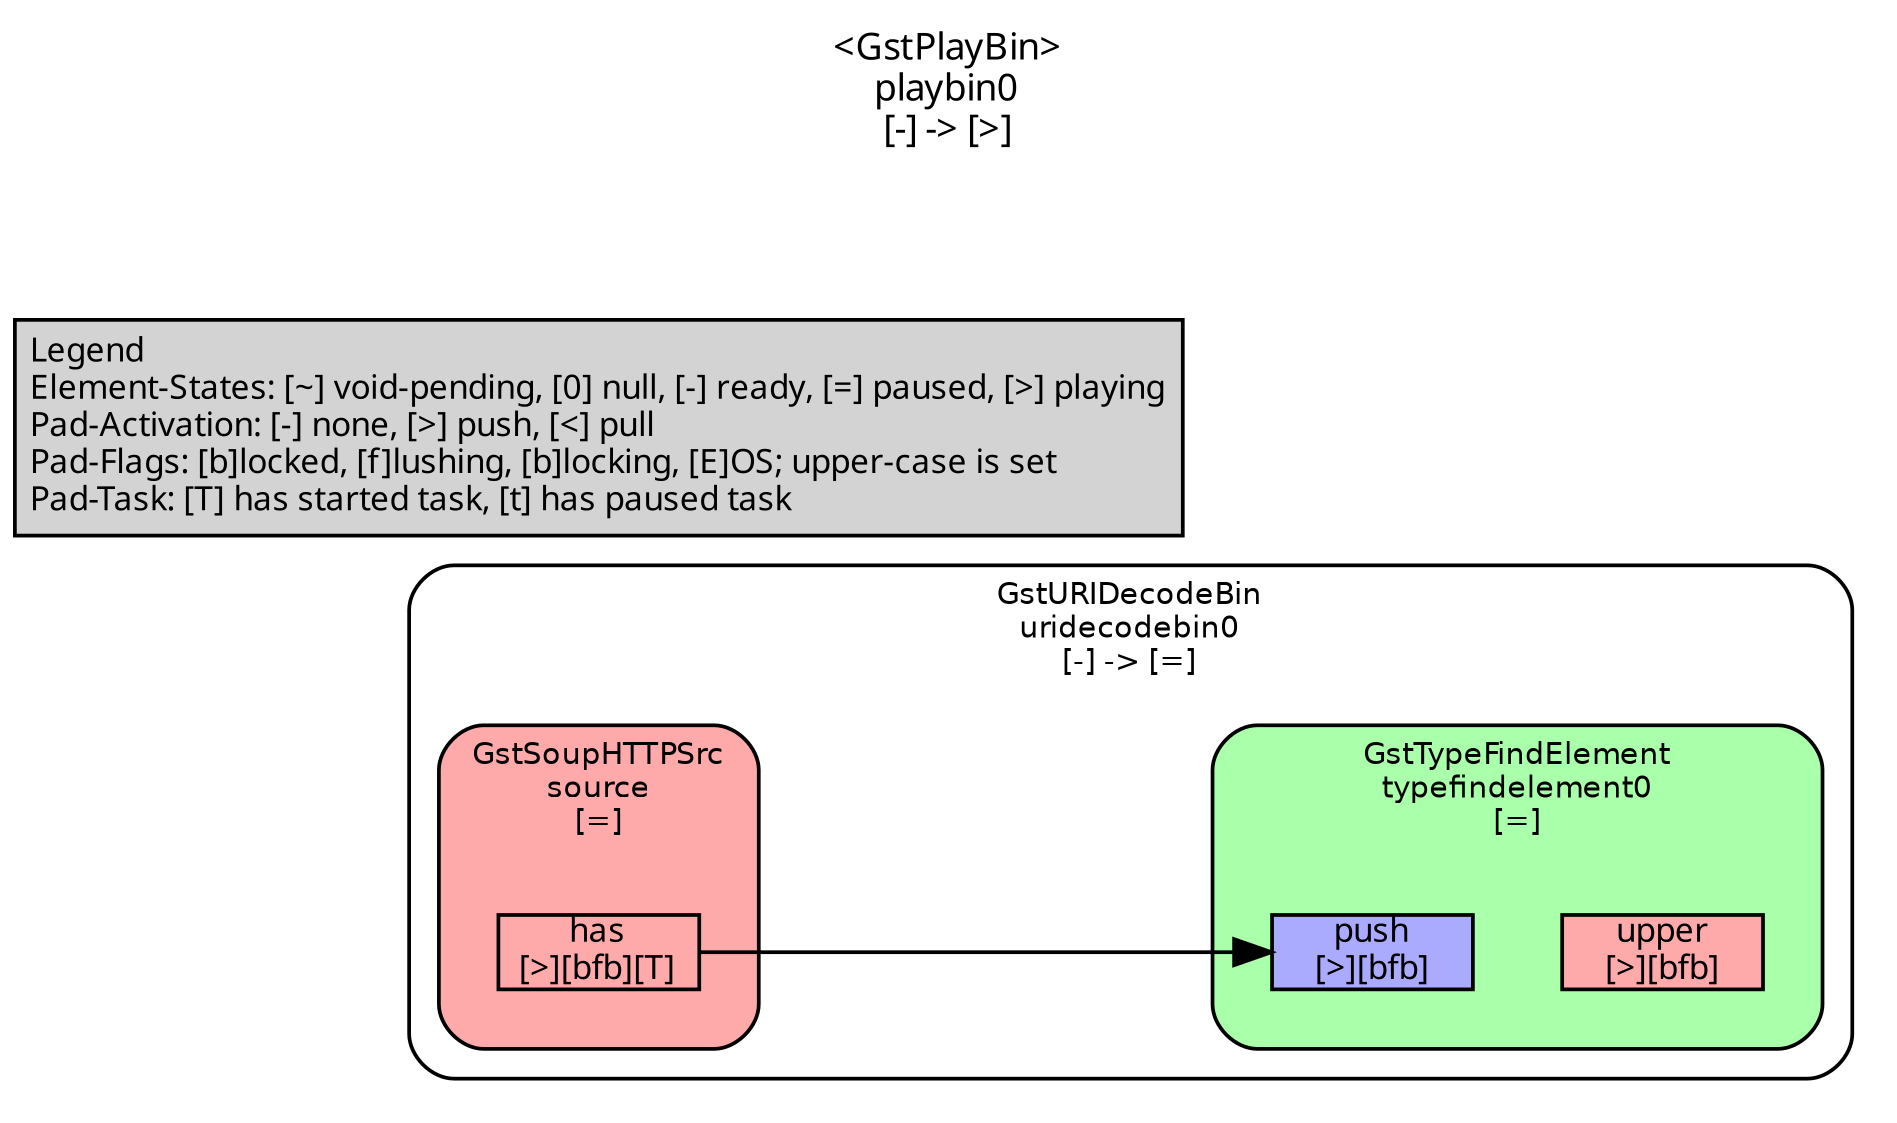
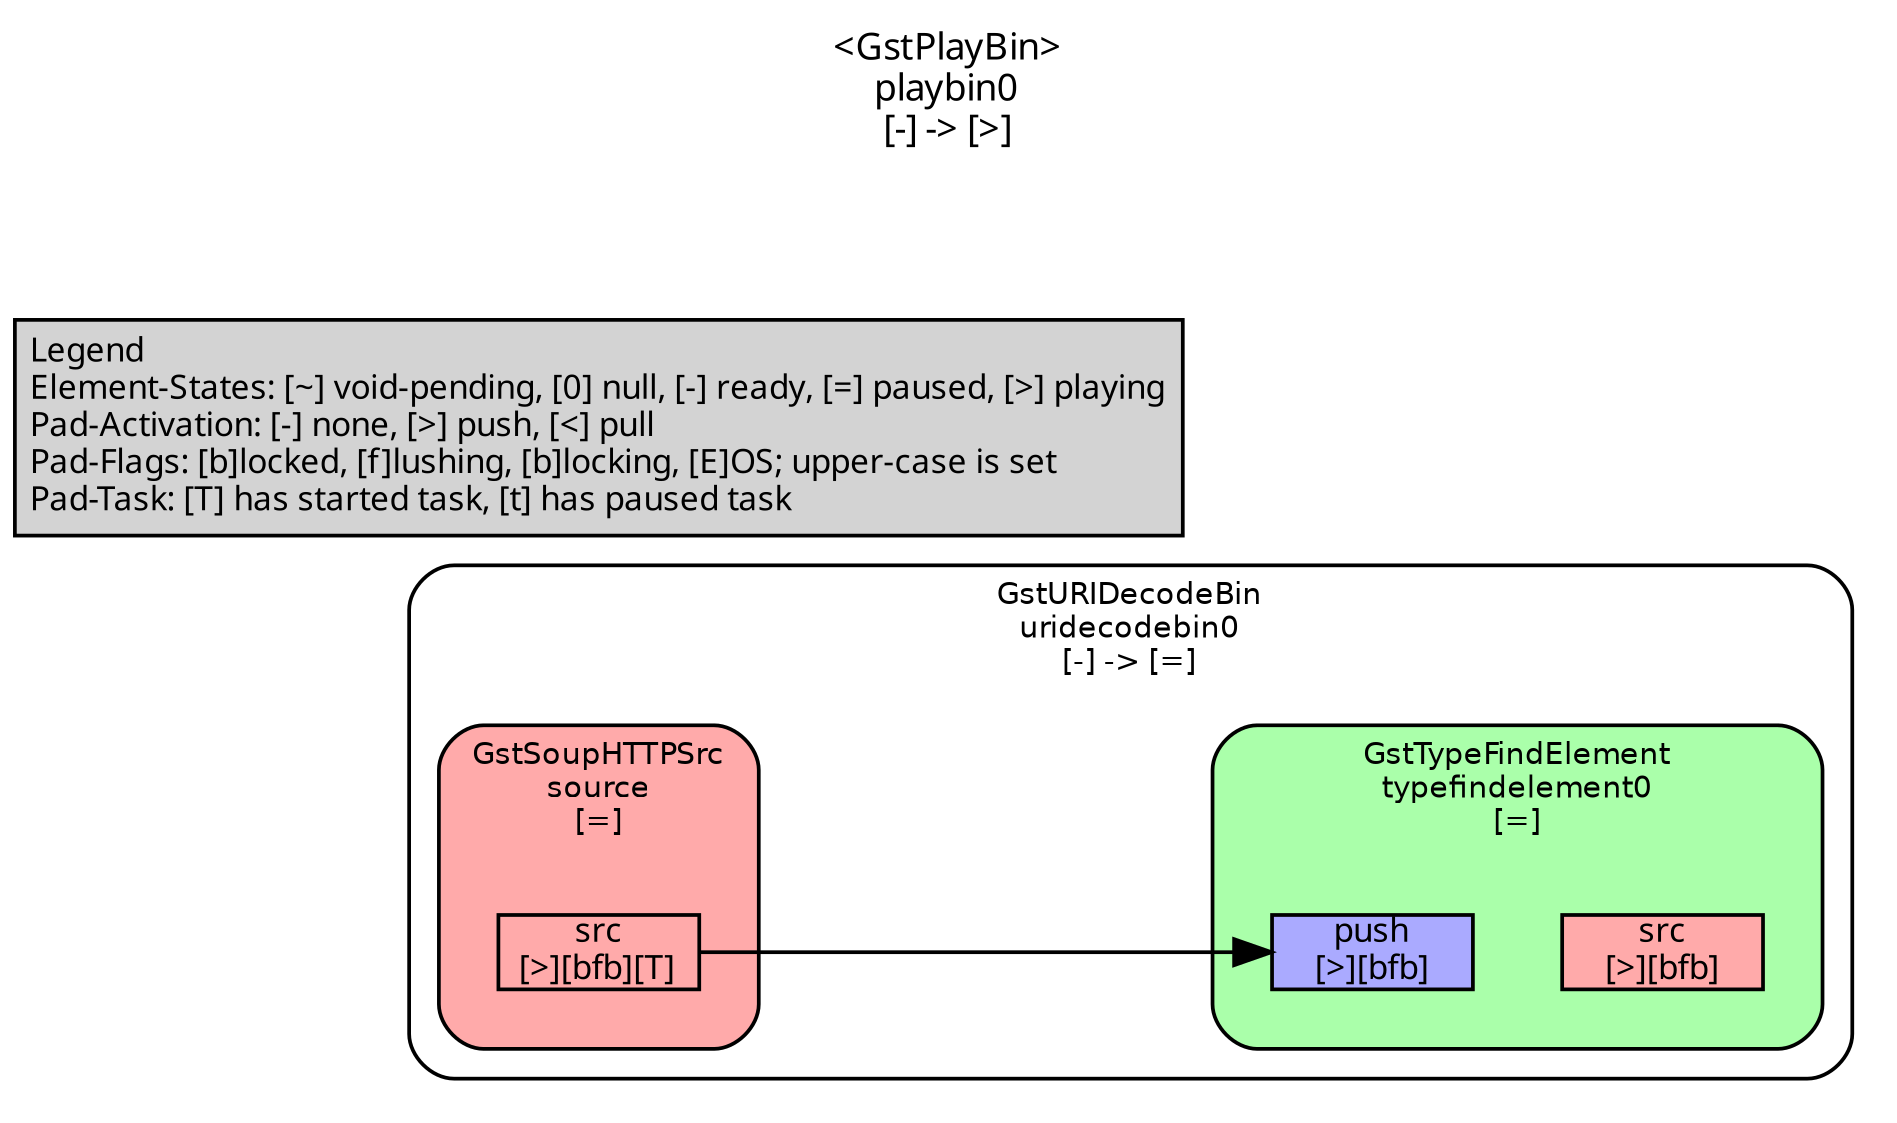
node "has [>][bfb][T]": label "has [>][bfb][T]" -> "src [>][bfb][T]"
node "upper [>][bfb]": label "upper [>][bfb]" -> "src [>][bfb]"
